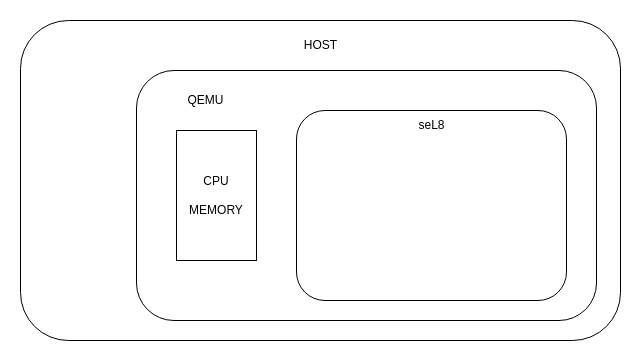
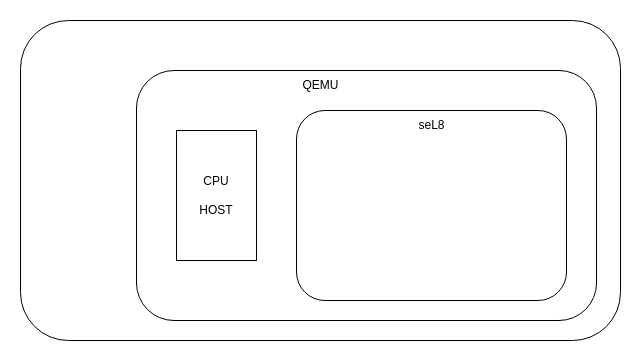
node "HOST": removed
node "QEMU": moved (206, 101) -> (321, 86)
node "CPU MEMORY": label "CPU MEMORY" -> "CPU HOST"
